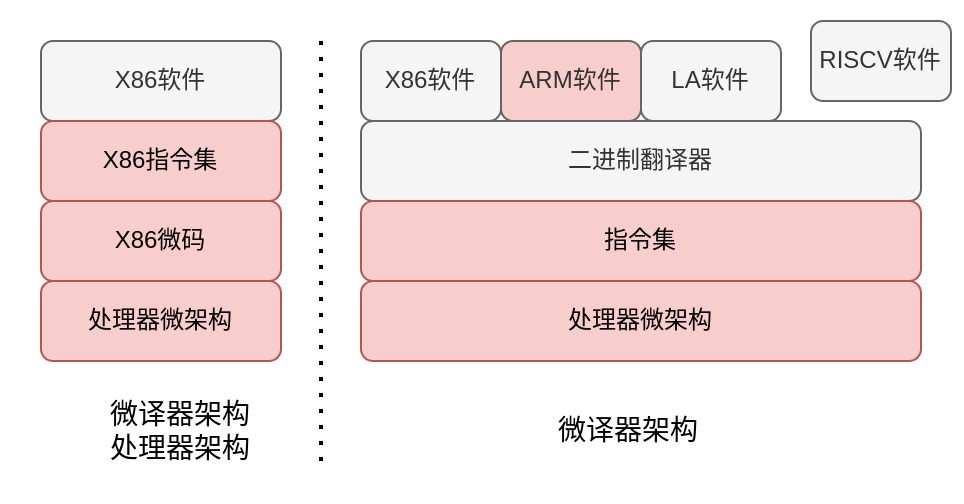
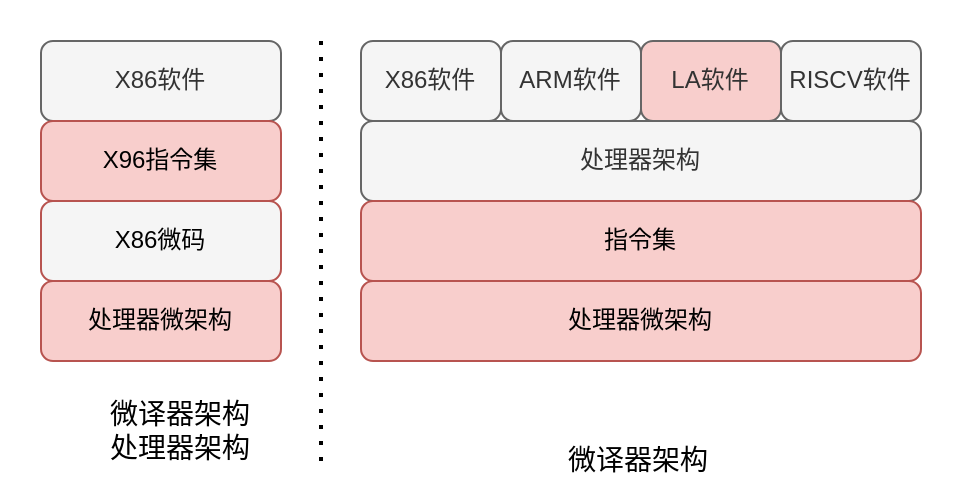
node "RISCV软件": moved (881, 61) -> (851, 81)
node "ARM软件": fillcolor #f8cecc -> #f5f5f5
node "LA软件": fillcolor #f5f5f5 -> #f8cecc
node "X86指令集": label "X86指令集" -> "X96指令集"
node "二进制翻译器": label "二进制翻译器" -> "处理器架构"
node "X86微码": fillcolor #f8cecc -> #f5f5f5
node "微译器架构": moved (629, 431) -> (639, 461)
